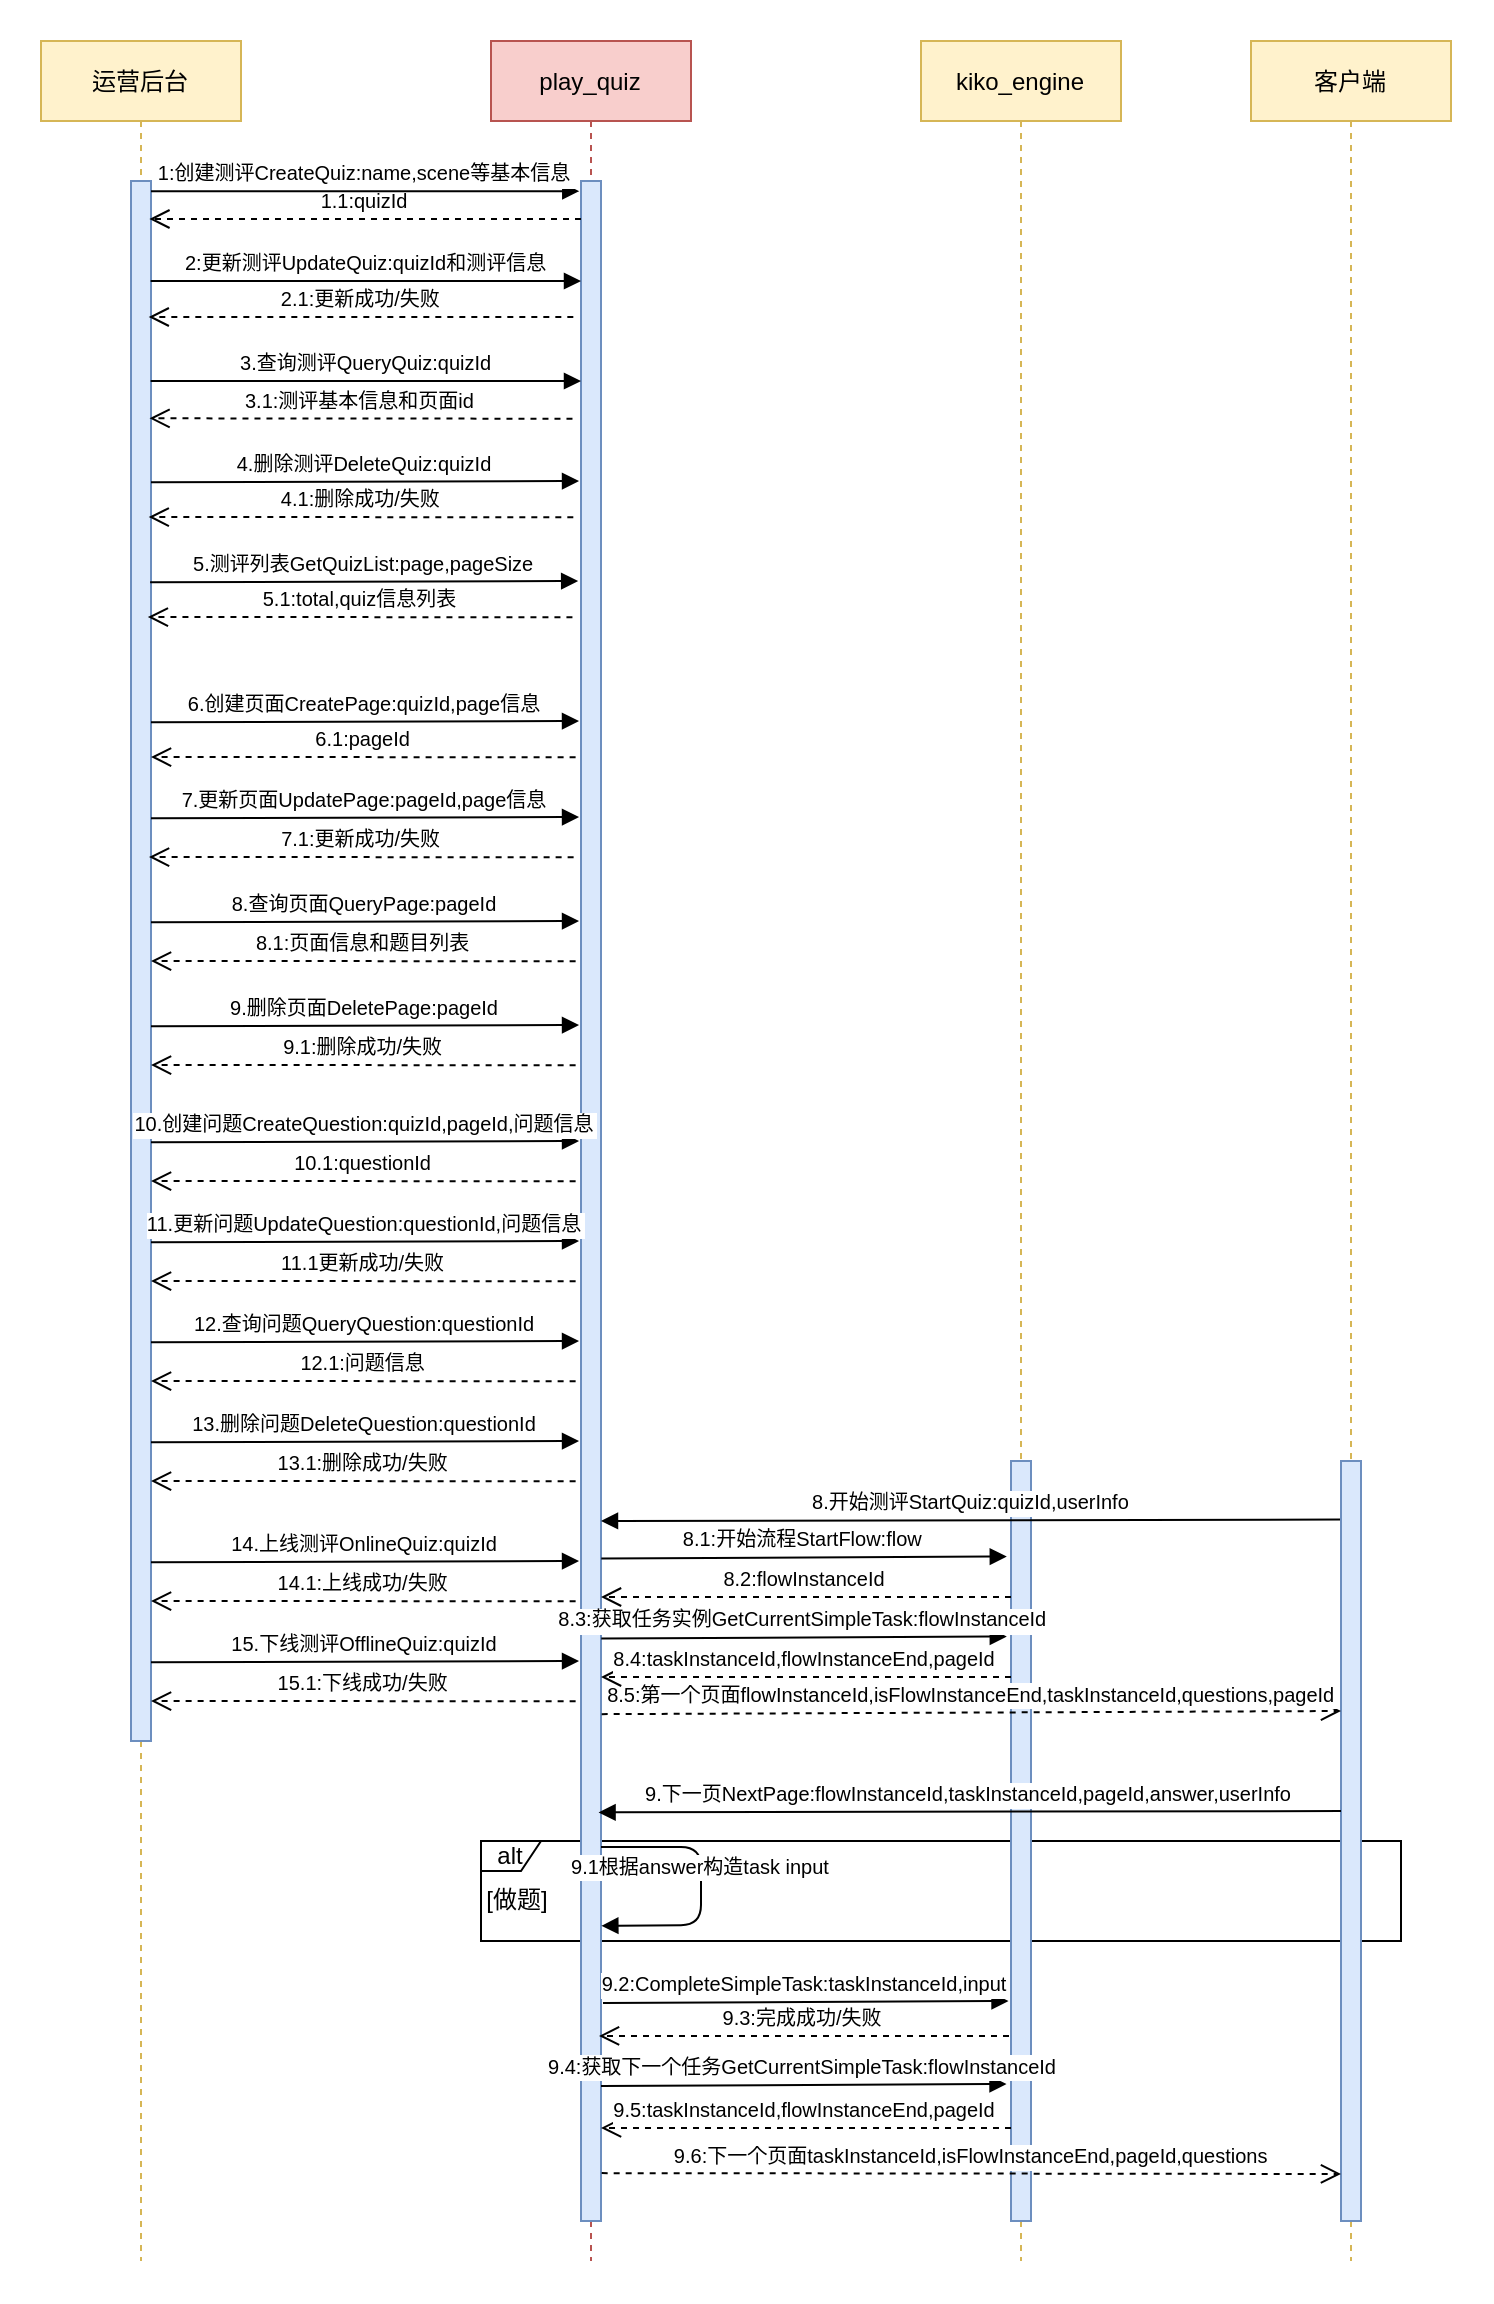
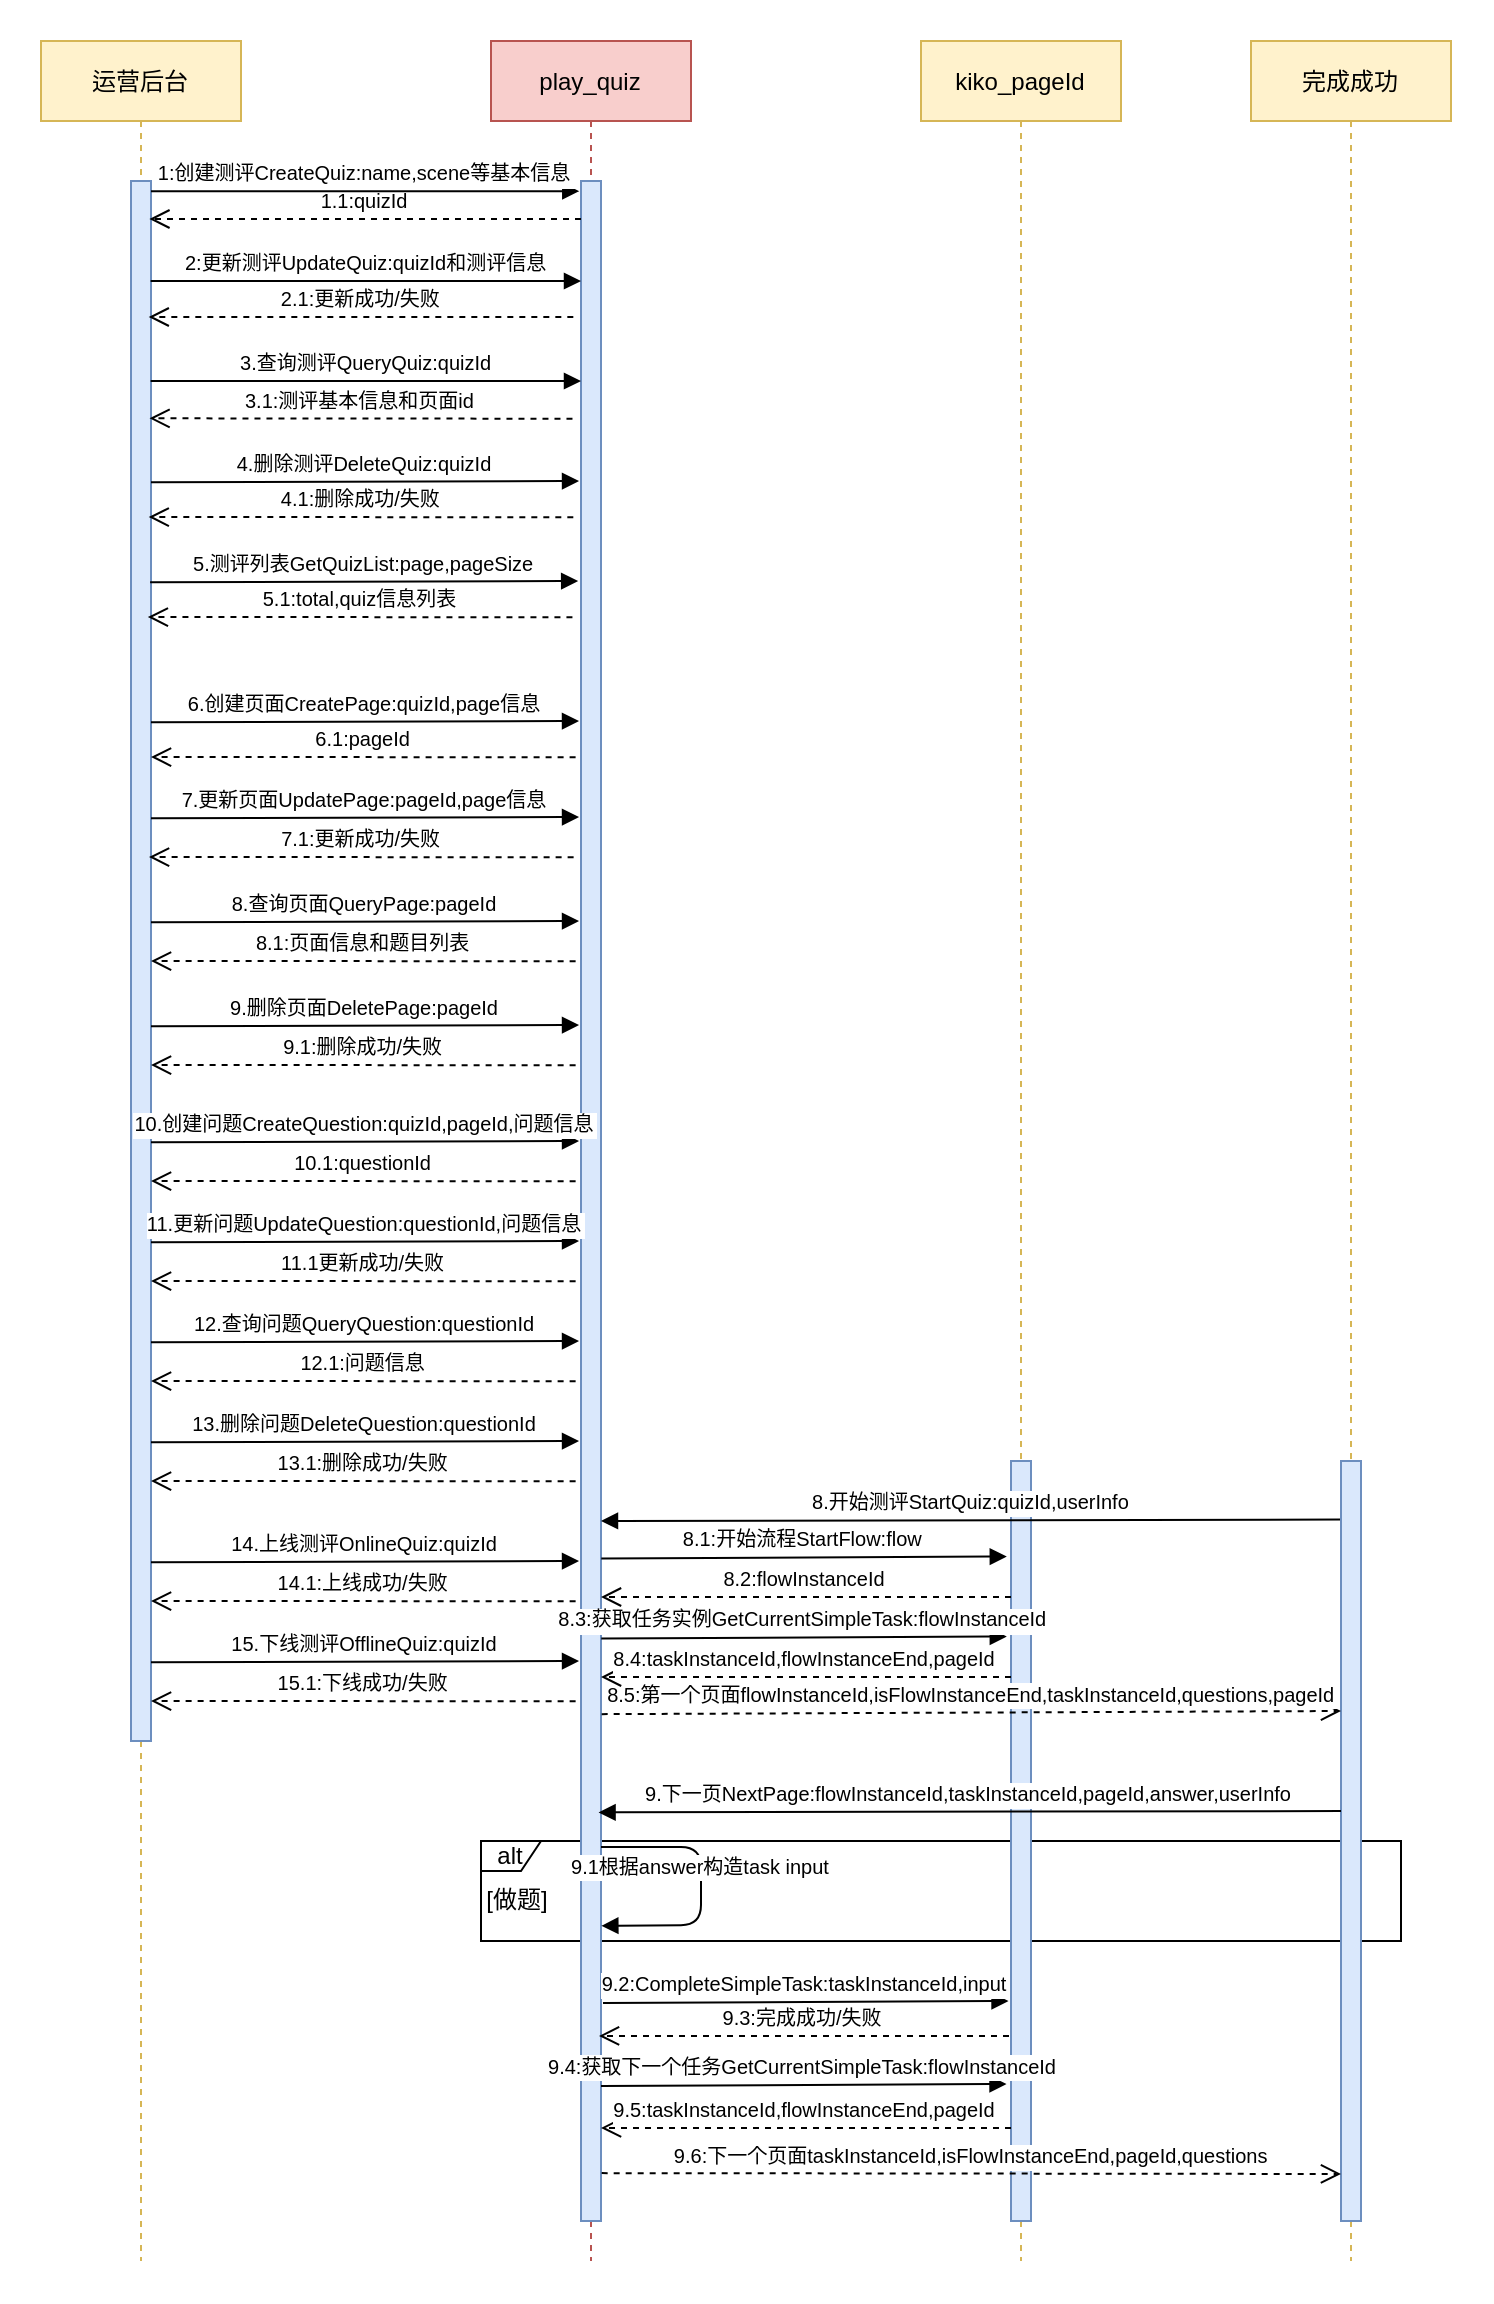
node "kiko_engine": label "kiko_engine" -> "kiko_pageId"
node "客户端": label "客户端" -> "完成成功"
